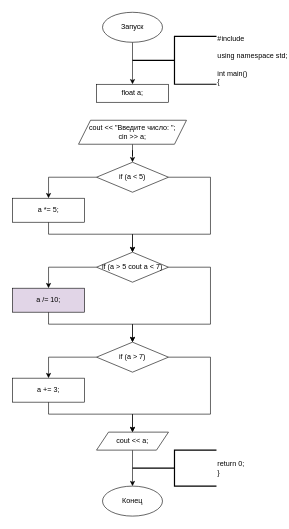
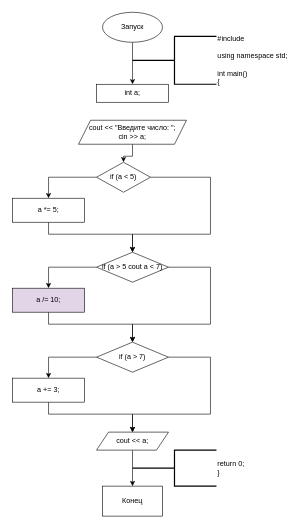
node "float a;": label "float a;" -> "int a;"
node "if (a < 5)": size 72x30 -> 54x30
node "Конец": shape ellipse -> rectangle
